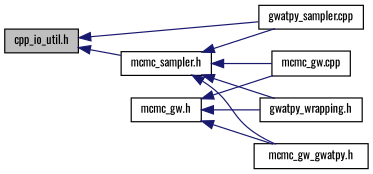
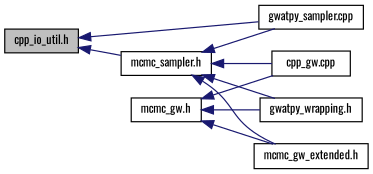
node "mcmc_gw.cpp": label "mcmc_gw.cpp" -> "cpp_gw.cpp"
node "mcmc_gw_gwatpy.h": label "mcmc_gw_gwatpy.h" -> "mcmc_gw_extended.h"
